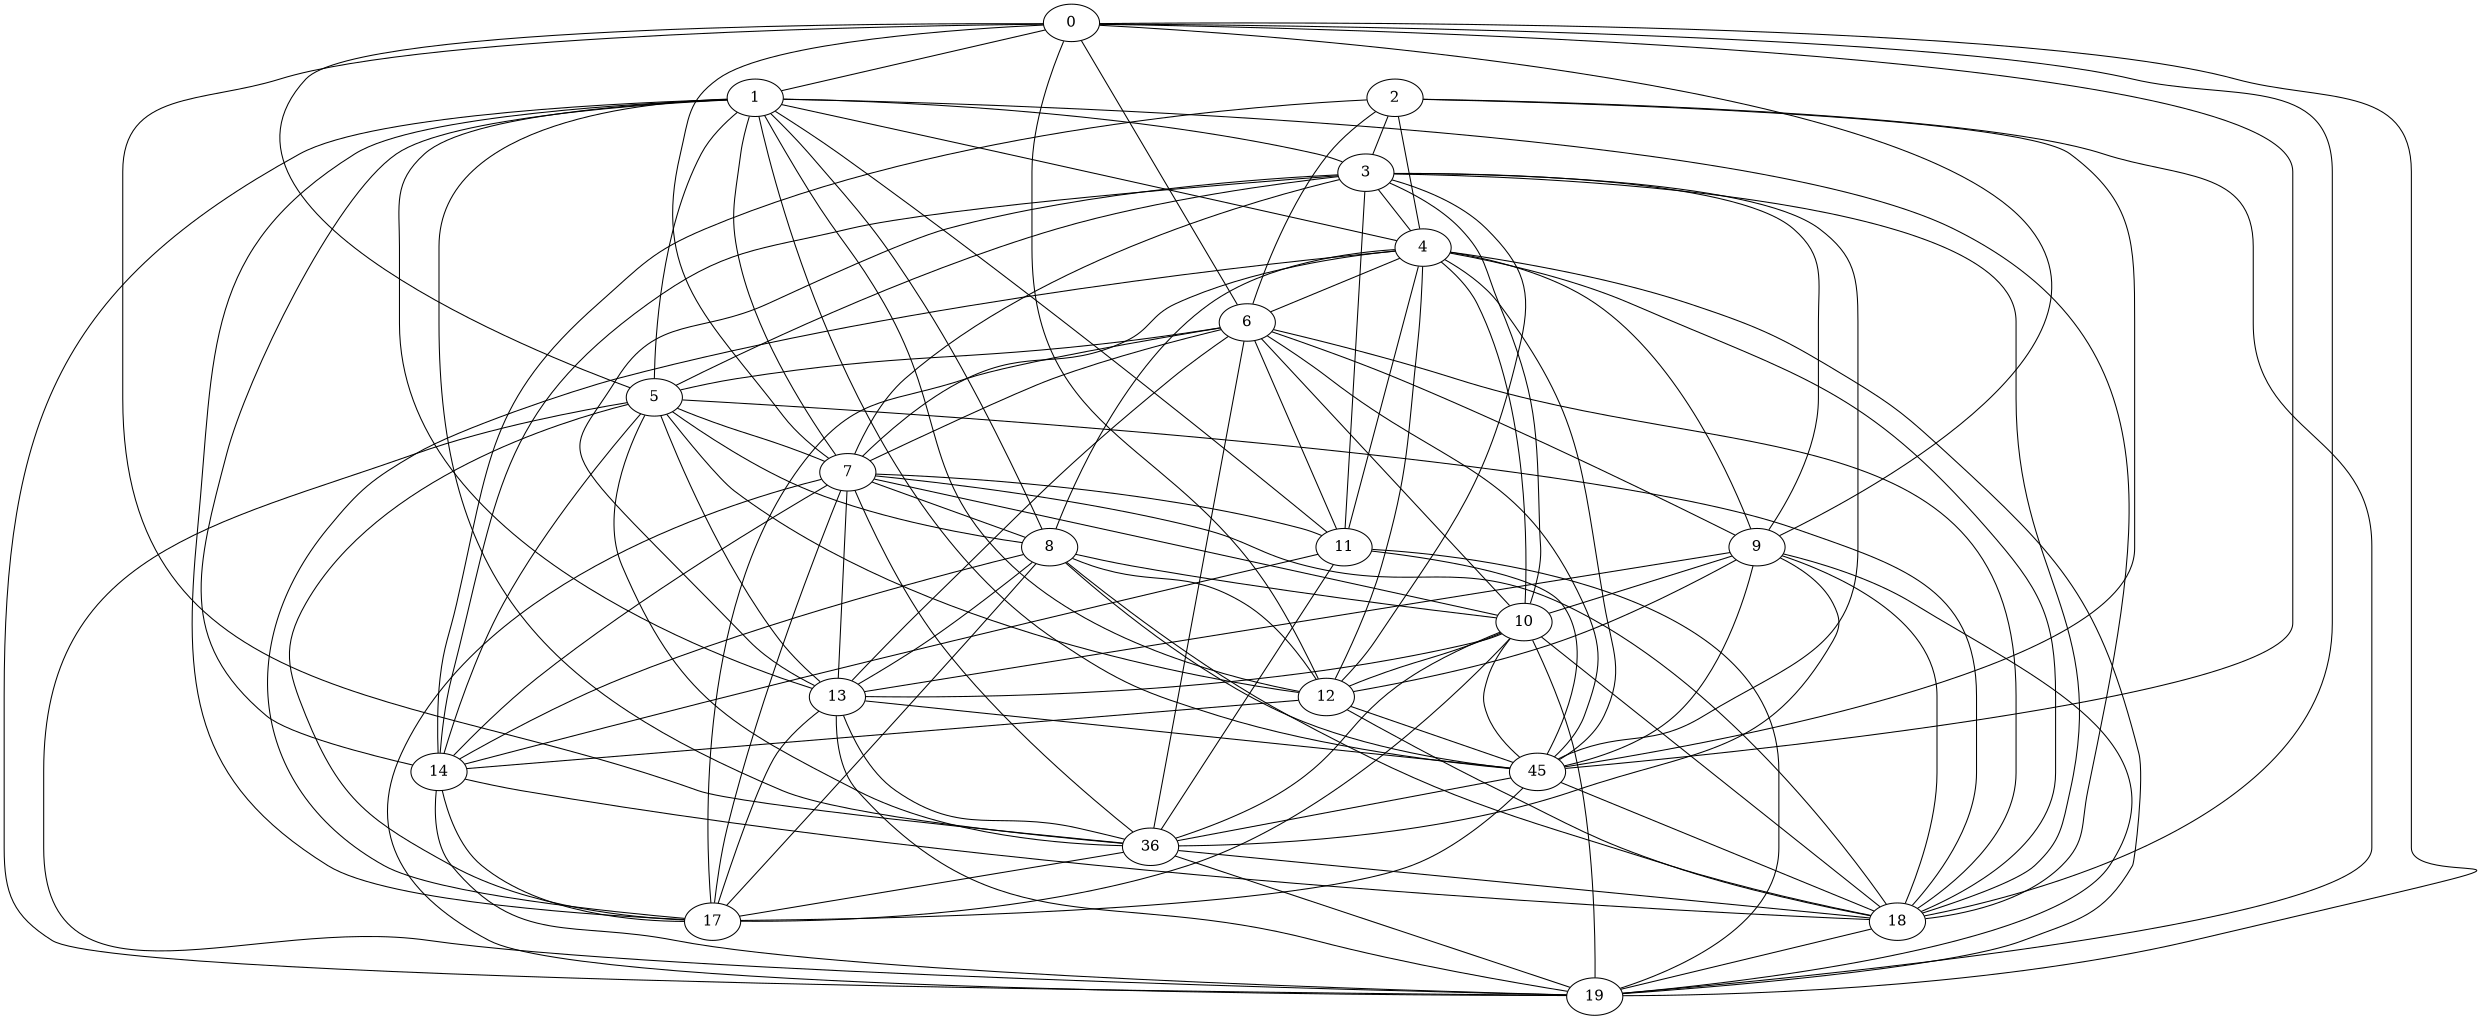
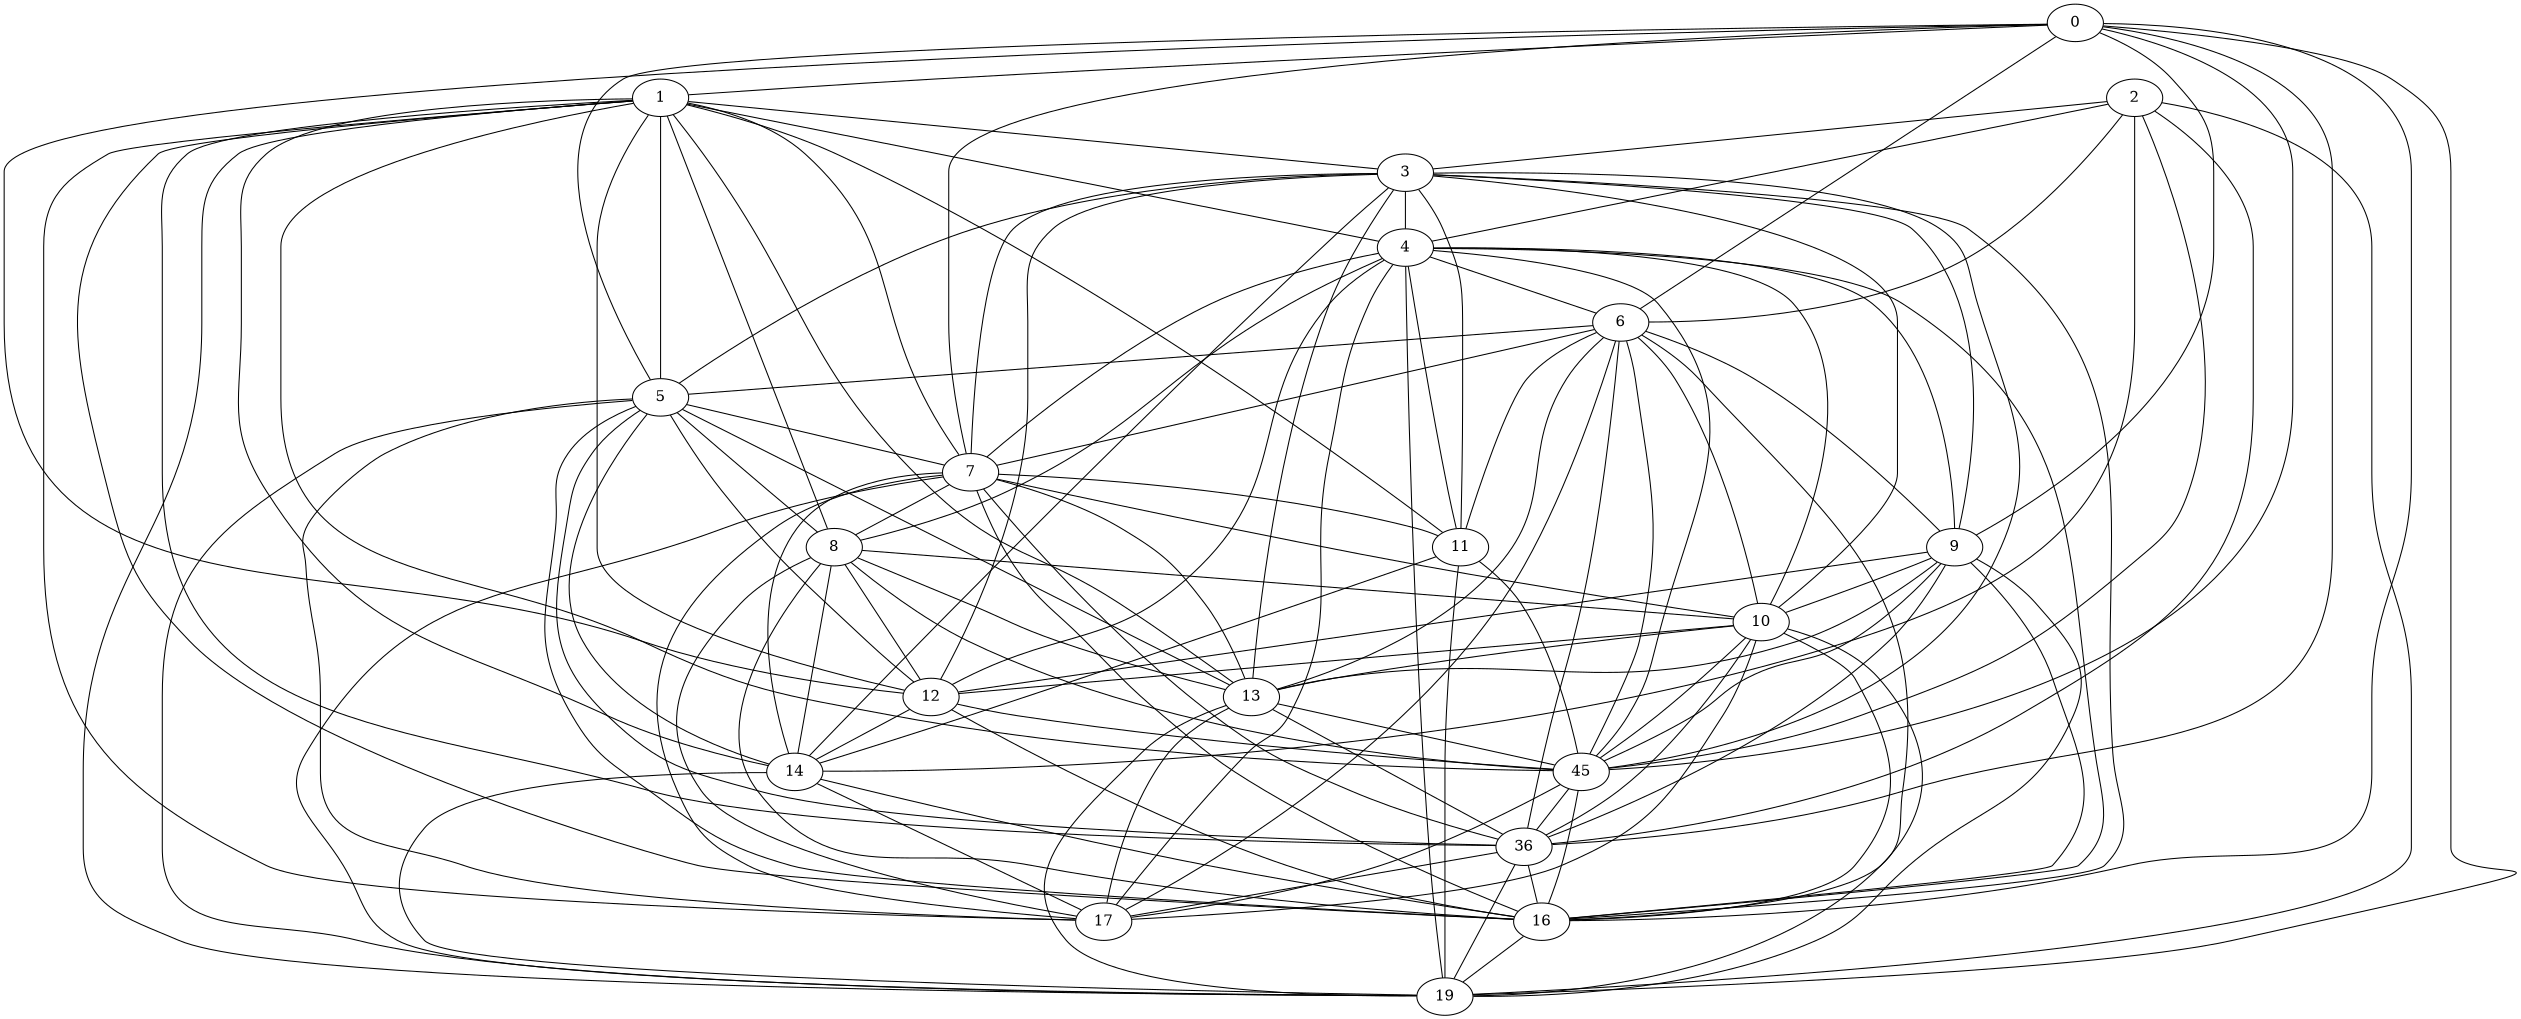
edge "11" -- "36": now "2" -- "36"
node "18": label "18" -> "16"
